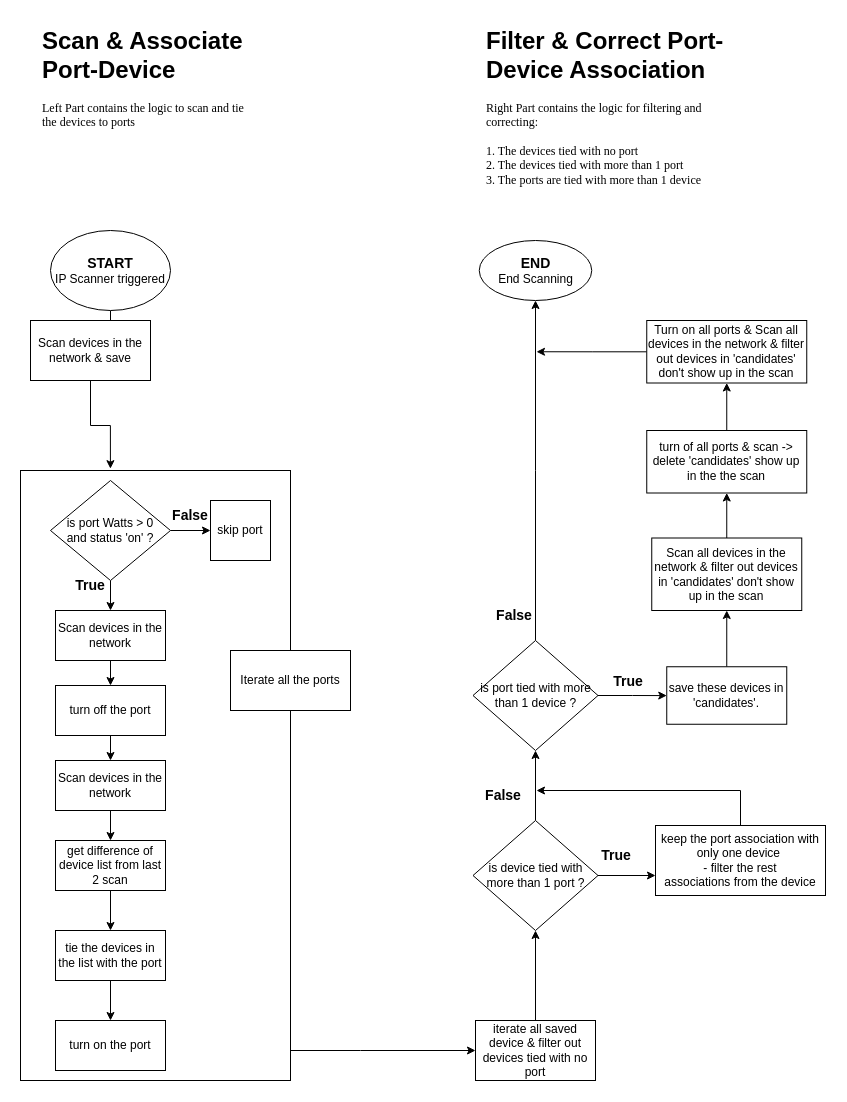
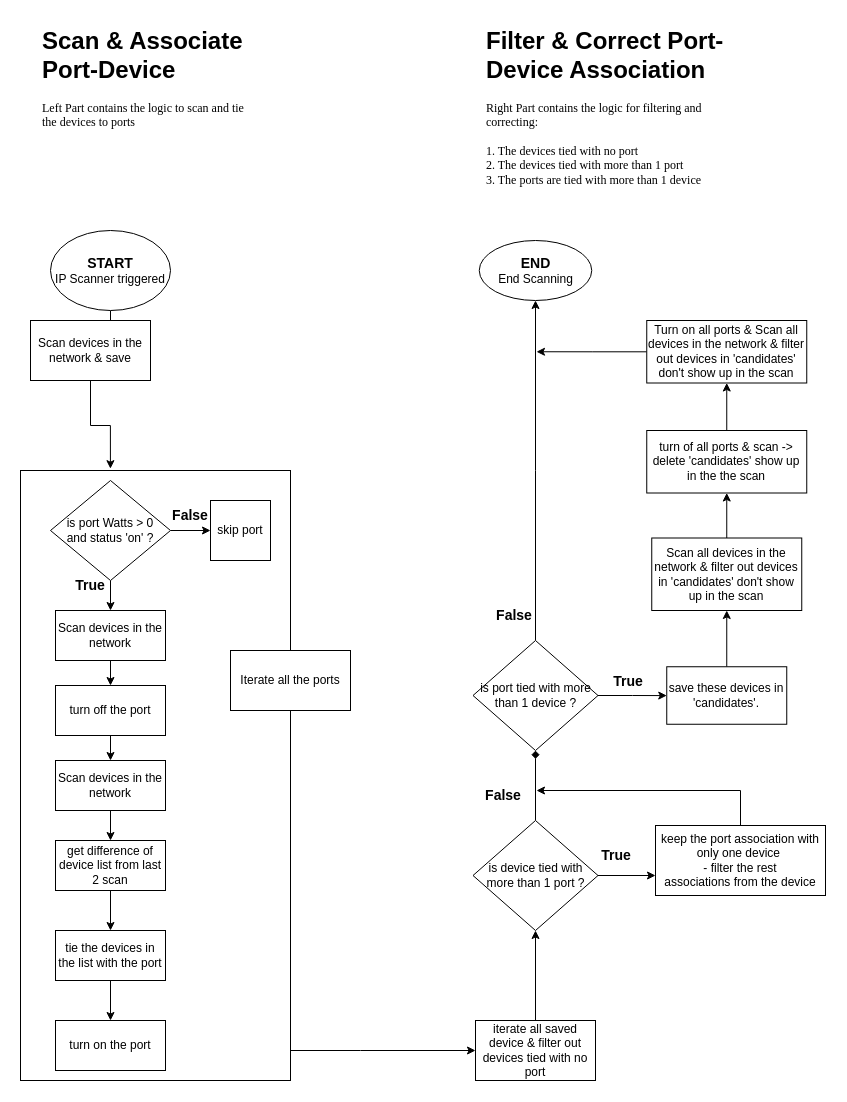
edge "is device tied with more than 1 port ?" -> "is port tied with more than 1 device ?": arrowhead classic -> diamond
